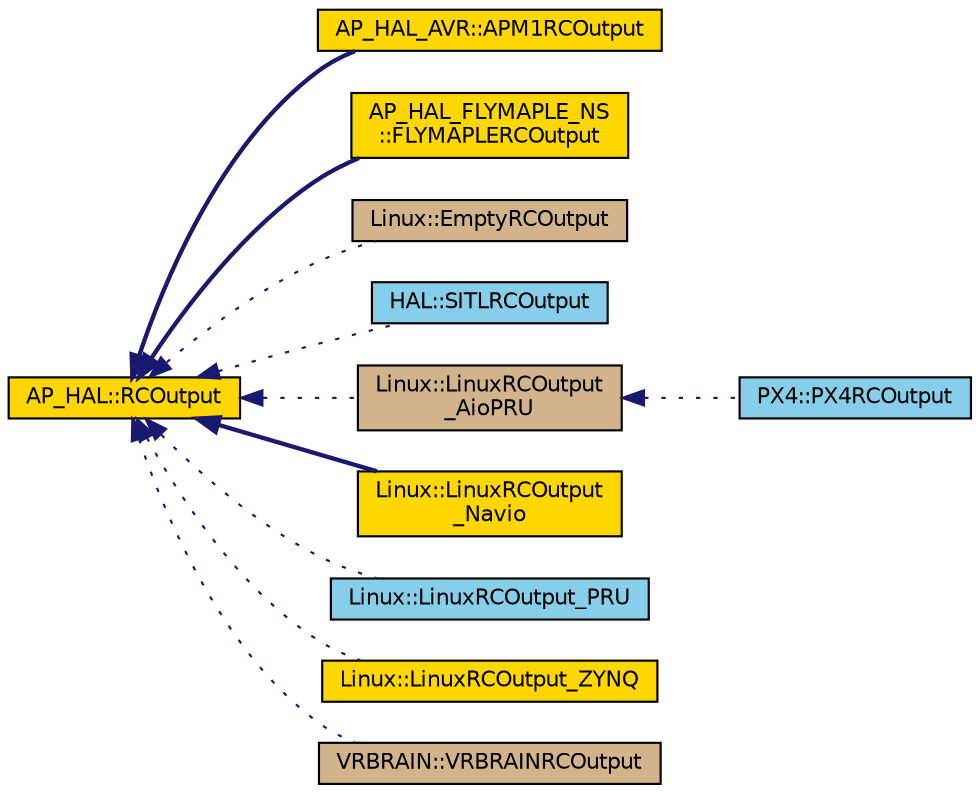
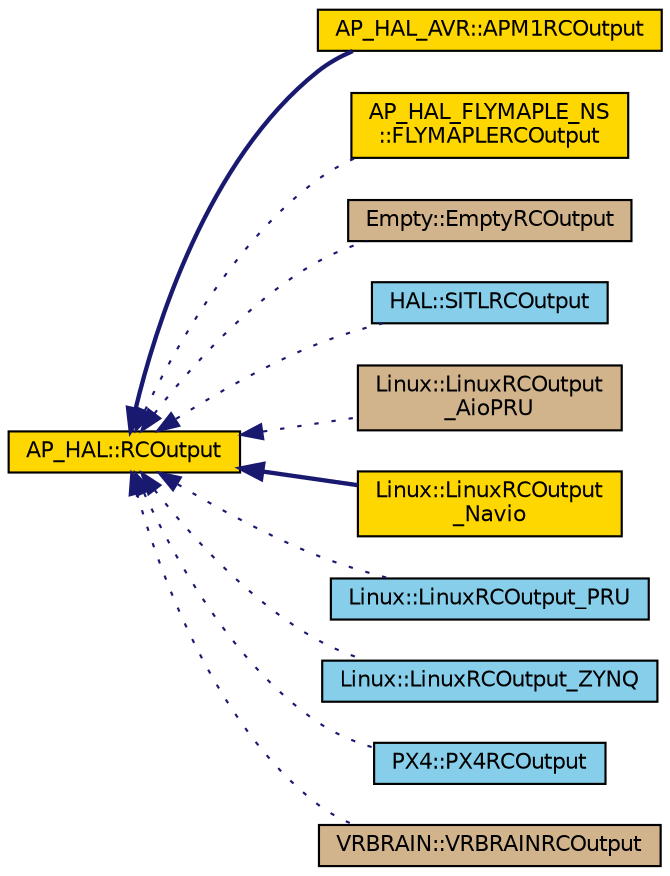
node "Linux::EmptyRCOutput": label "Linux::EmptyRCOutput" -> "Empty::EmptyRCOutput"
edge "AP_HAL_FLYMAPLE_NS ::FLYMAPLERCOutput" -> "AP_HAL::RCOutput": style bold -> dotted
edge "PX4::PX4RCOutput" -> "Linux::LinuxRCOutput _AioPRU": now "PX4::PX4RCOutput" -> "AP_HAL::RCOutput"
node "Linux::LinuxRCOutput_ZYNQ": fillcolor gold -> skyblue
